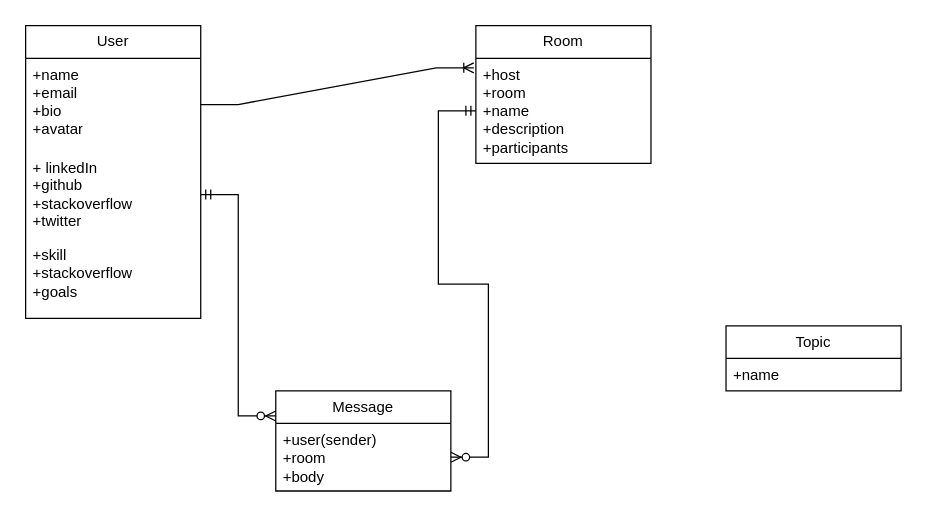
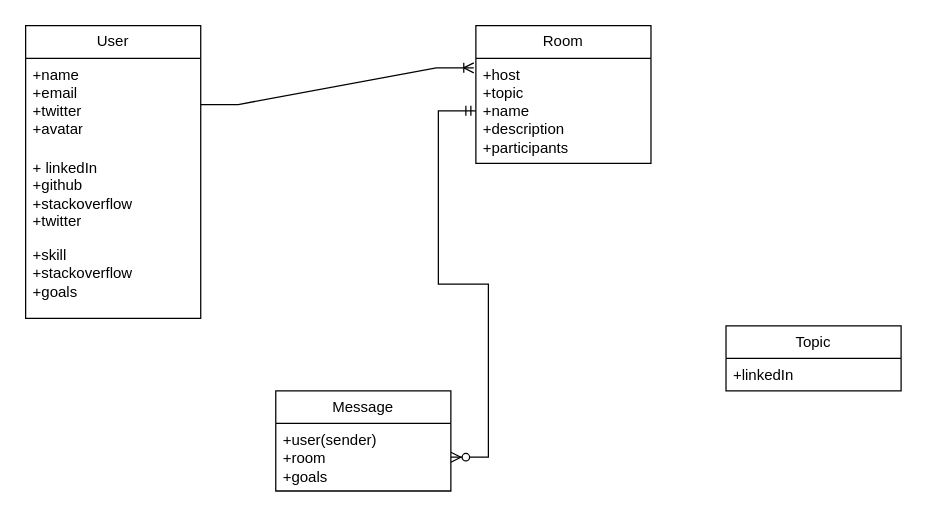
node "+name +email +bio +avatar": label "+name +email +bio +avatar" -> "+name +email +twitter +avatar"
node "+host +room +name +description +participants": label "+host +room +name +description +participants" -> "+host +topic +name +description +participants"
edge "+ linkedIn +github +stackoverflow +twitter" -- "Message": removed
node "+name": label "+name" -> "+linkedIn"
node "+user(sender) +room +body": label "+user(sender) +room +body" -> "+user(sender) +room +goals"
